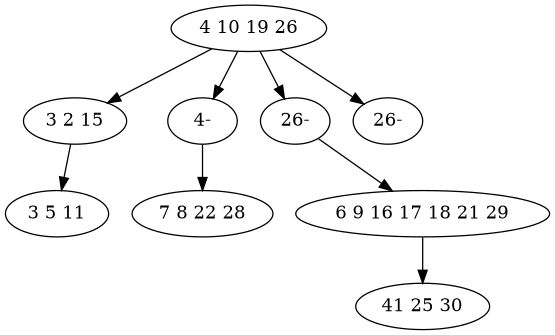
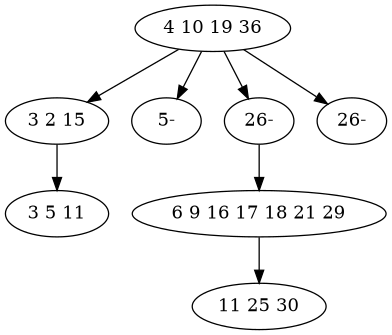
node "4 10 19 26": label "4 10 19 26" -> "4 10 19 36"
node "4-": label "4-" -> "5-"
node "7 8 22 28": removed
node "41 25 30": label "41 25 30" -> "11 25 30"
